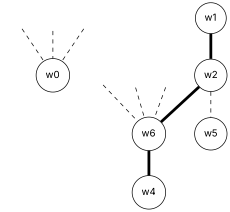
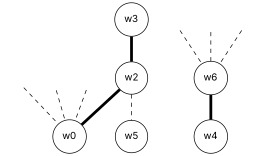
node "w1": label "w1" -> "w3"
edge "w2" -- "w6": now "w2" -- "w0"
